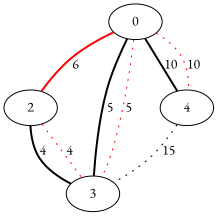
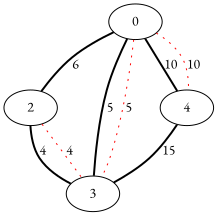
edge "0" -- "2": color red -> black
edge "4" -- "3": style dotted -> bold
